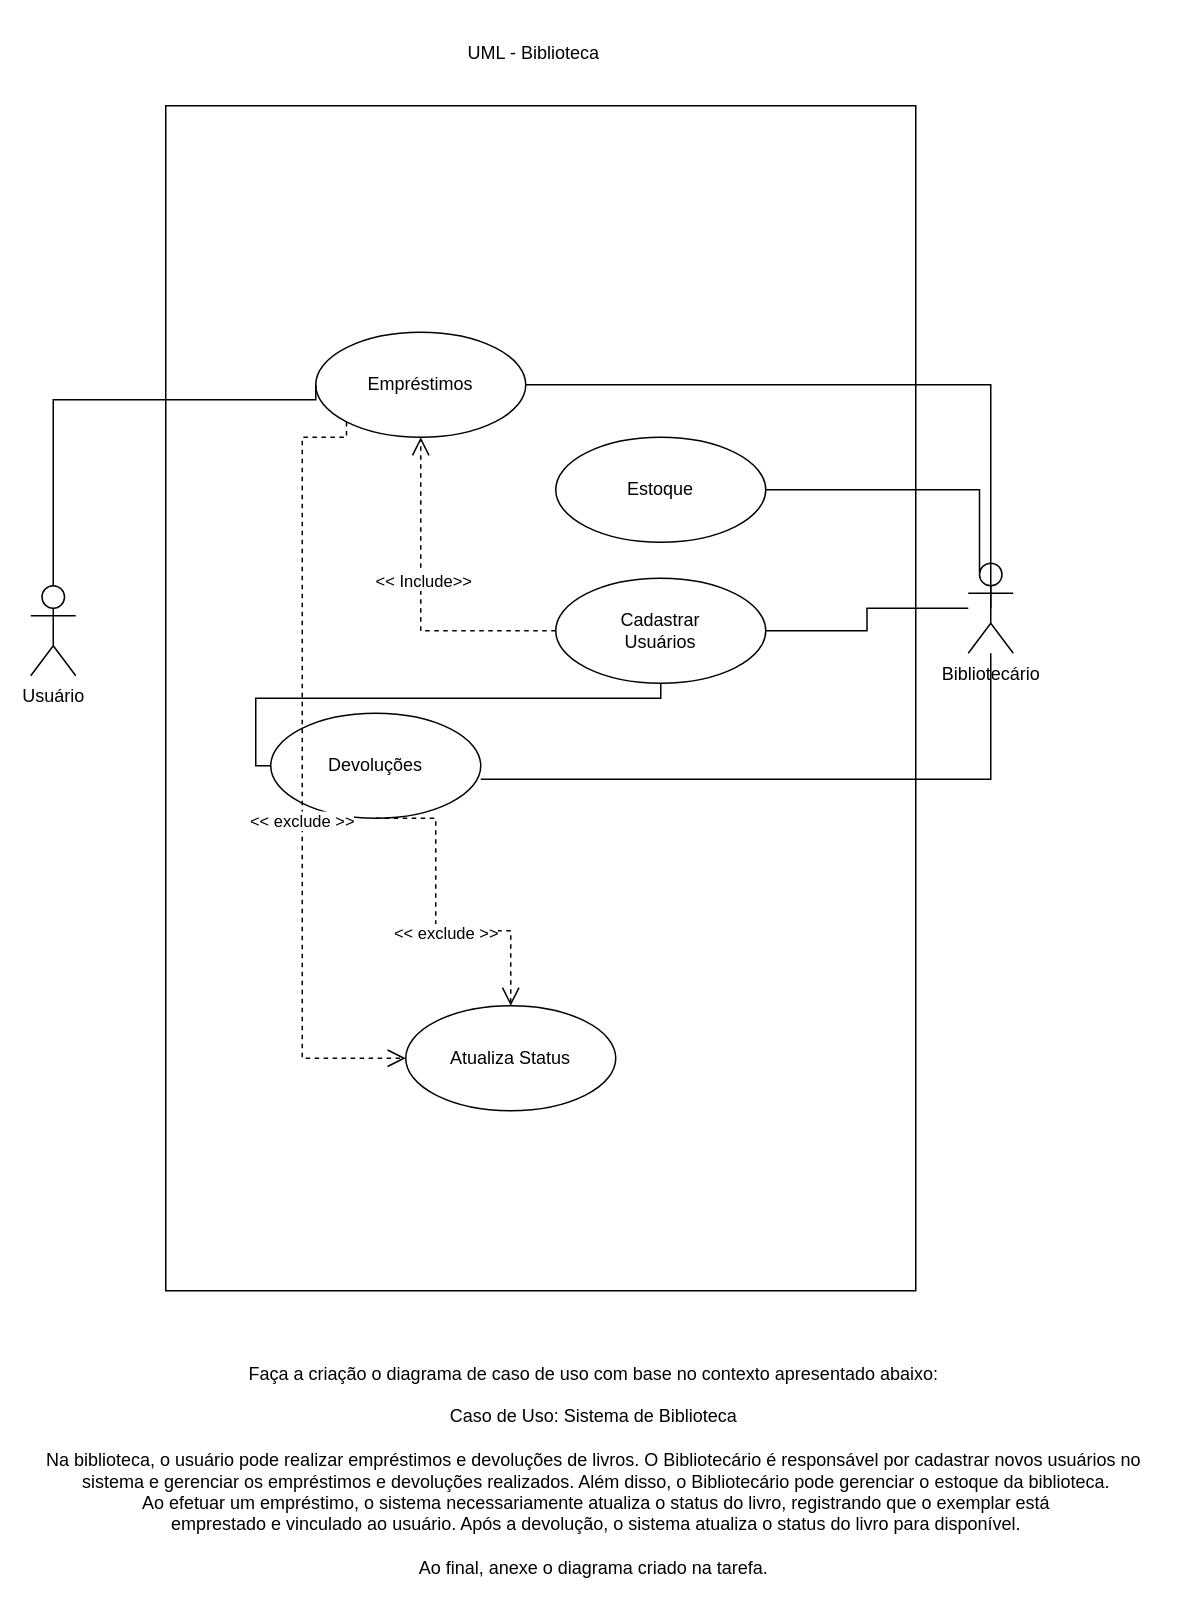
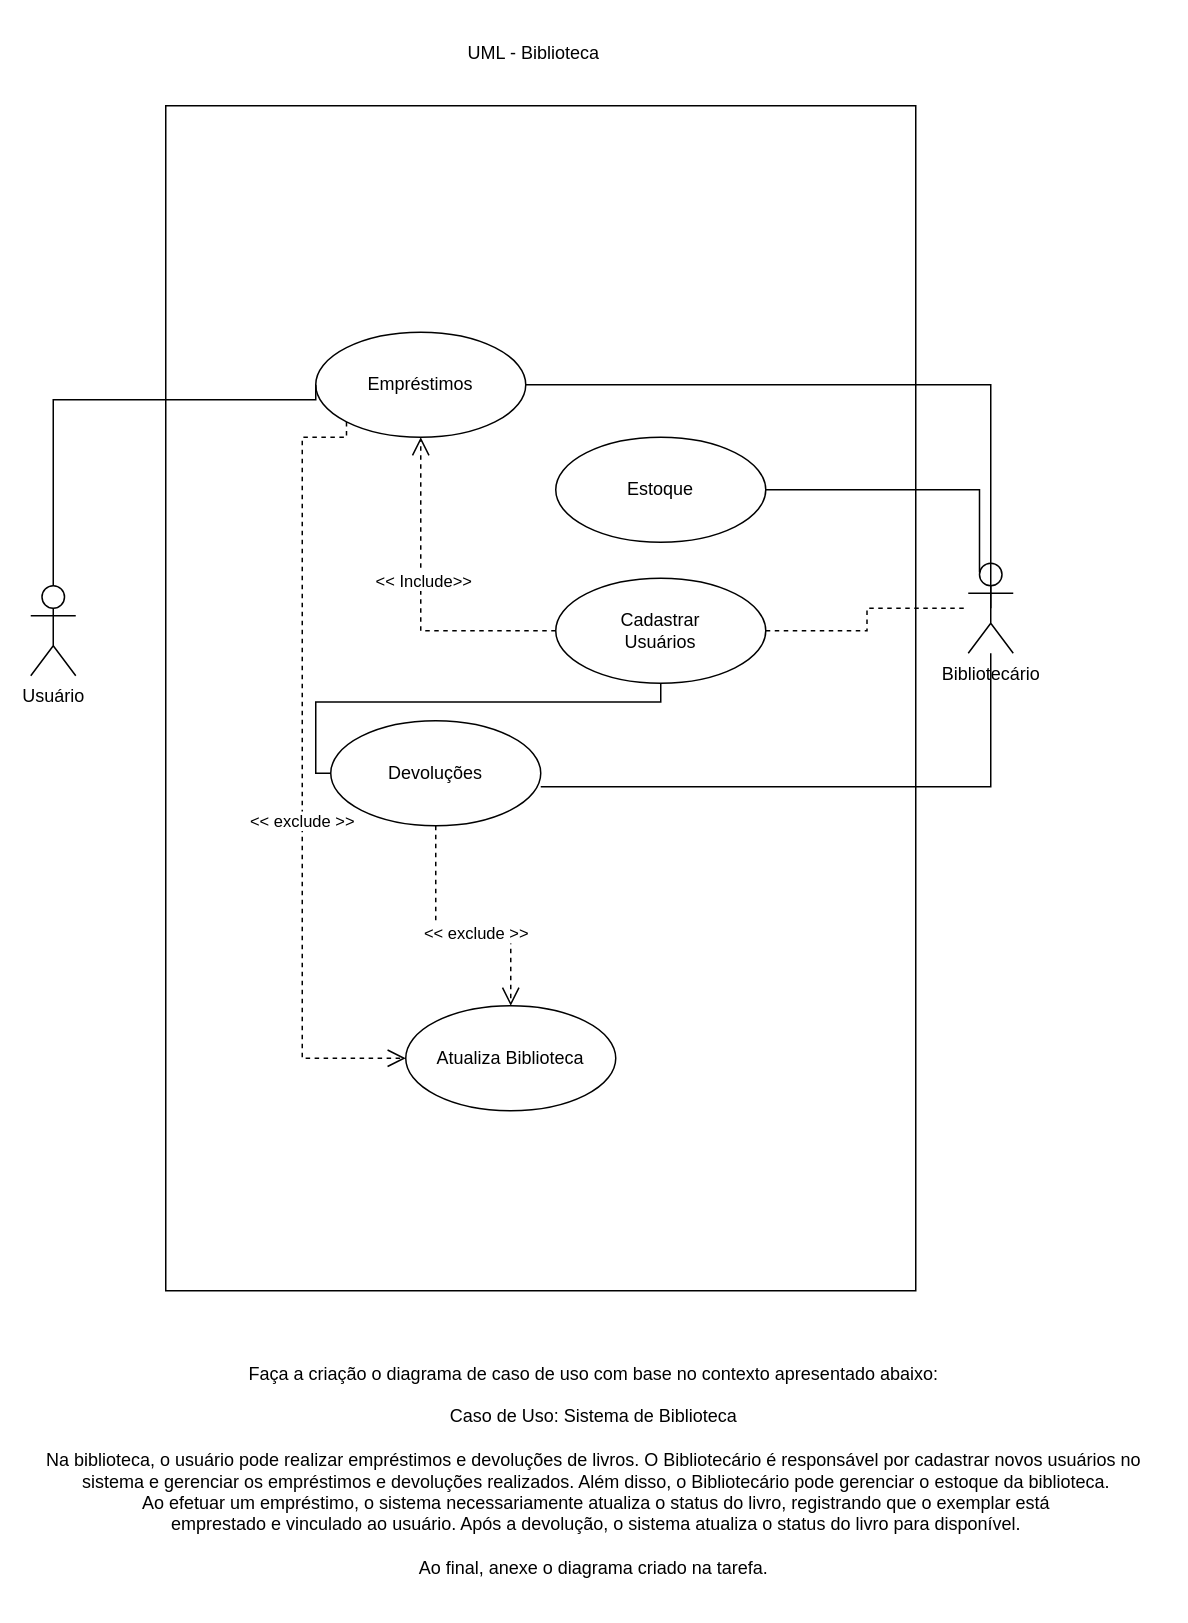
edge "Bibliotecário" -- "Cadastrar Usuários": style solid -> dashed
node "Devoluções": moved (376, 766) -> (436, 773)
node "Atualiza Status": label "Atualiza Status" -> "Atualiza Biblioteca"
